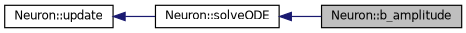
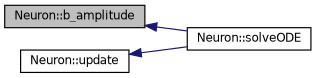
edge "Neuron::b_amplitude" -> "Neuron::solveODE": reversed
